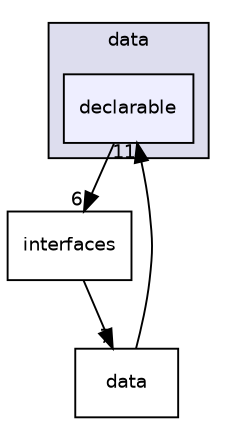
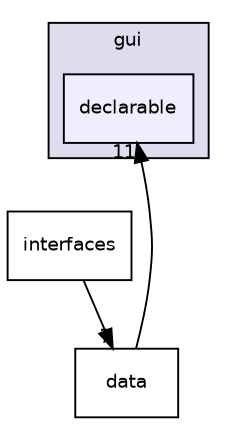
cluster "data": label "data" -> "gui"
edge "declarable" -> "interfaces": removed
